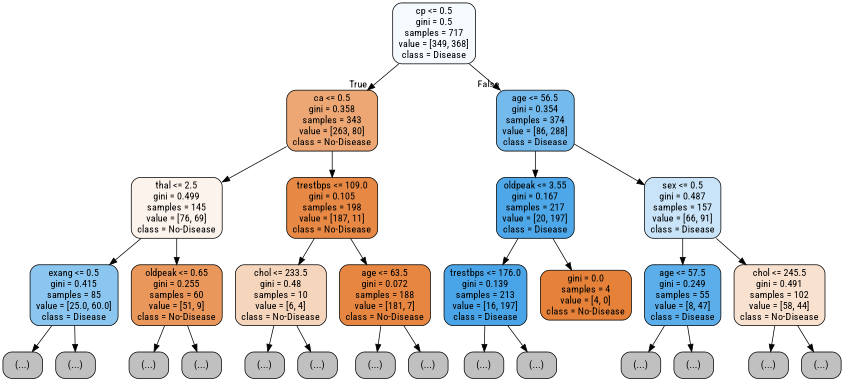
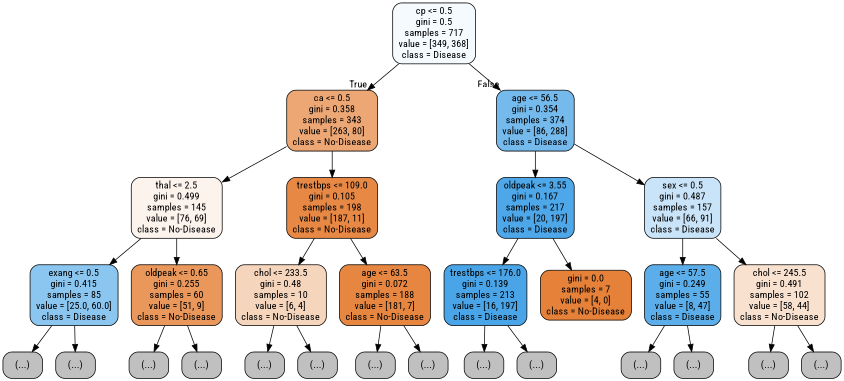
node "gini = 0.0 samples = 4 value = [4, 0] class = No‑Disease": label "gini = 0.0 samples = 4 value = [4, 0] class = No‑Disease" -> "gini = 0.0 samples = 7 value = [4, 0] class = No‑Disease"
